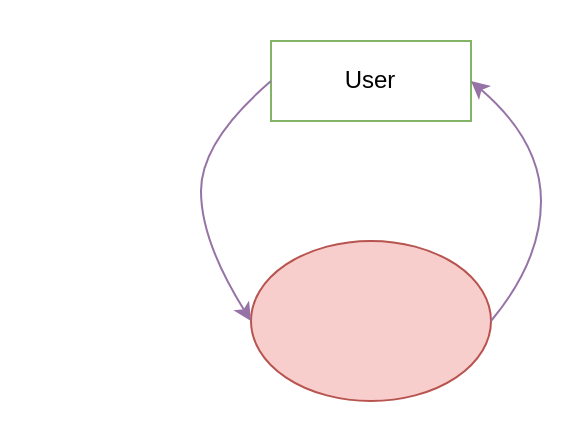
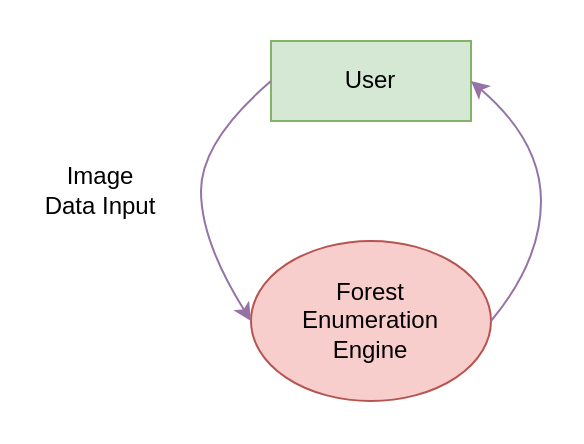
node "User": fillcolor #ffffff -> #d5e8d4
node "Image Data Input": added
node "Forest Enumeration Engine": added
